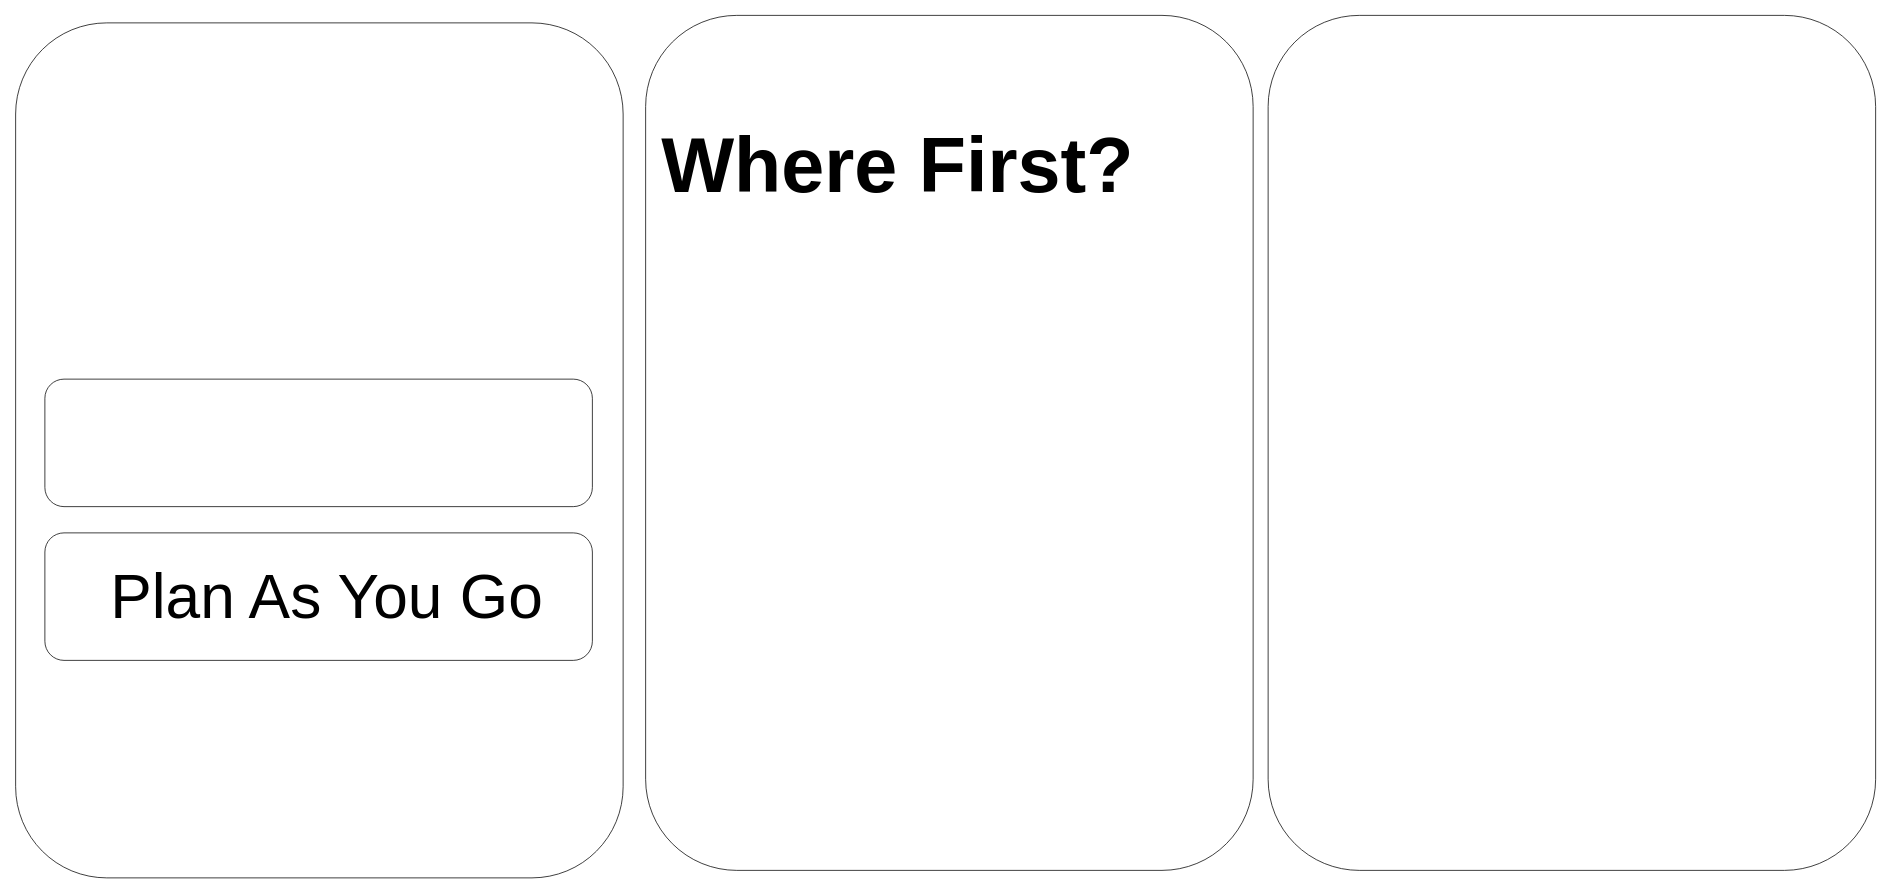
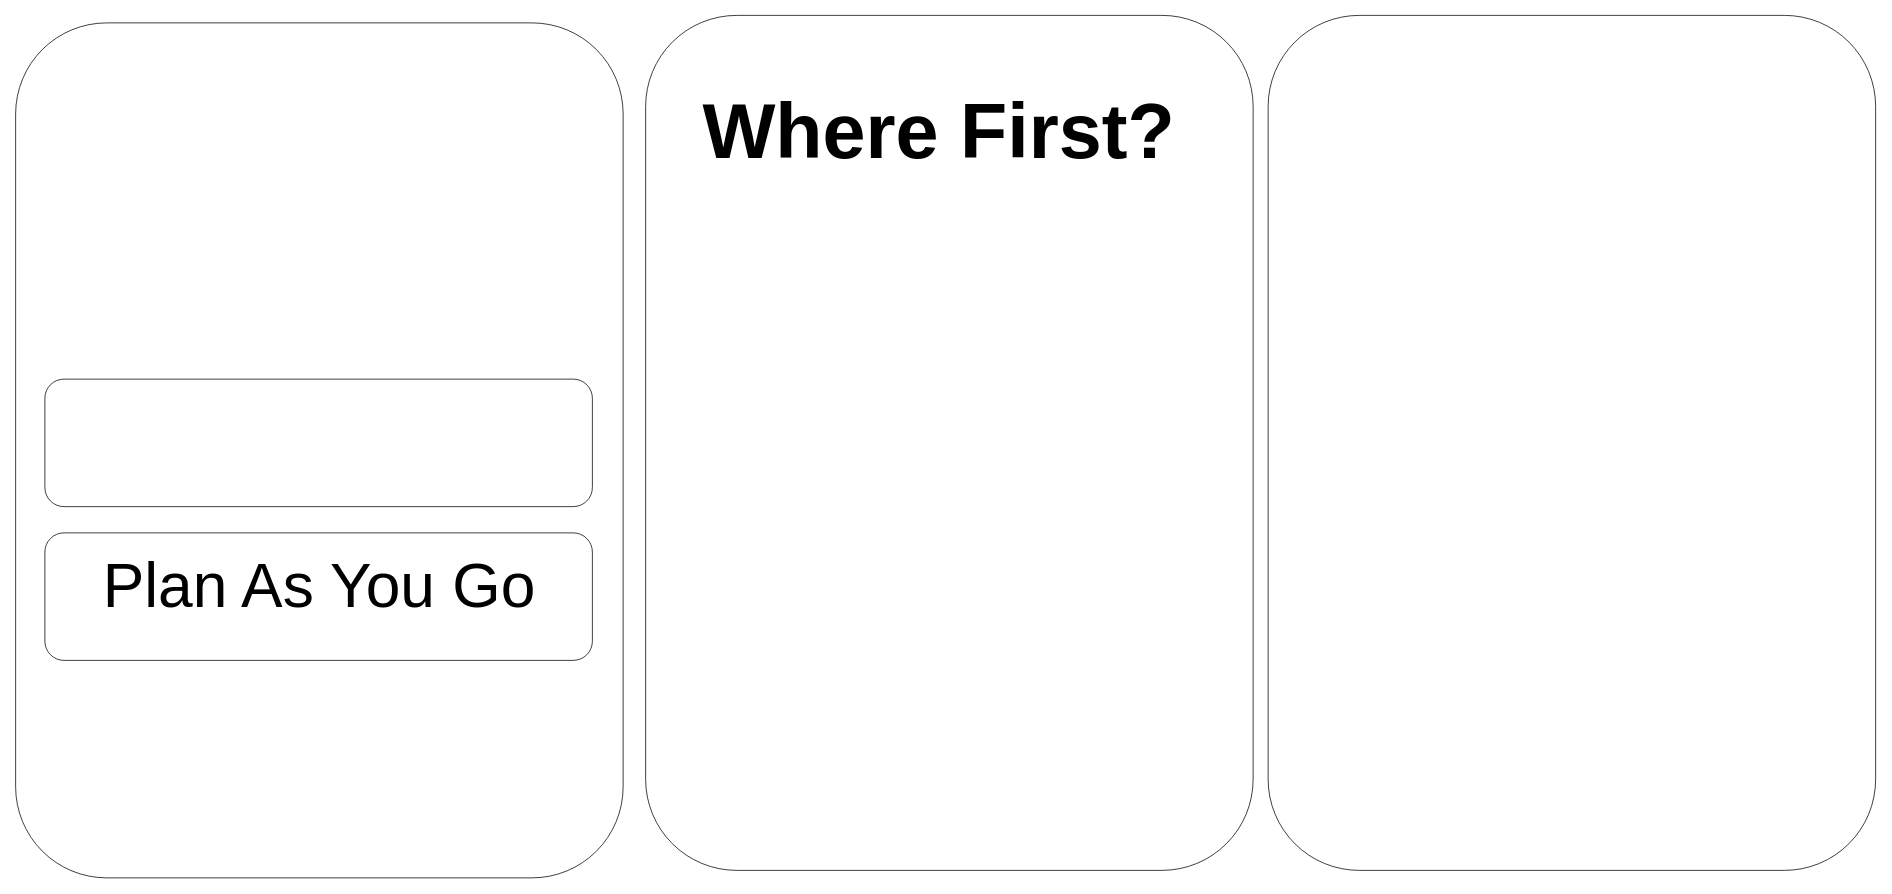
node "Where First?": moved (897, 165) -> (939, 132)
node "Plan As You Go": moved (327, 597) -> (319, 585)
